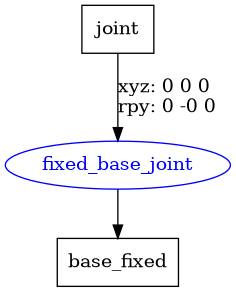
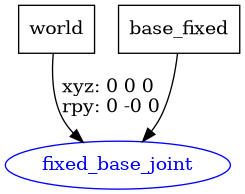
node "joint": label "joint" -> "world"
edge "fixed_base_joint" -> "base_fixed": reversed
